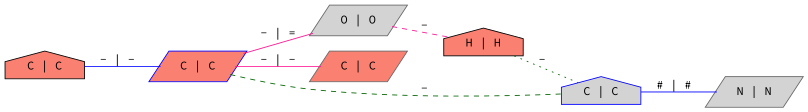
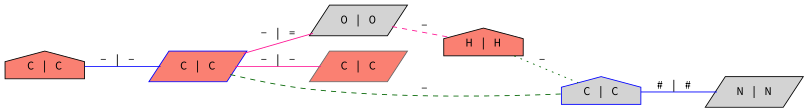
node "O | O": color gray40 -> black
node "N | N": color gray40 -> black
